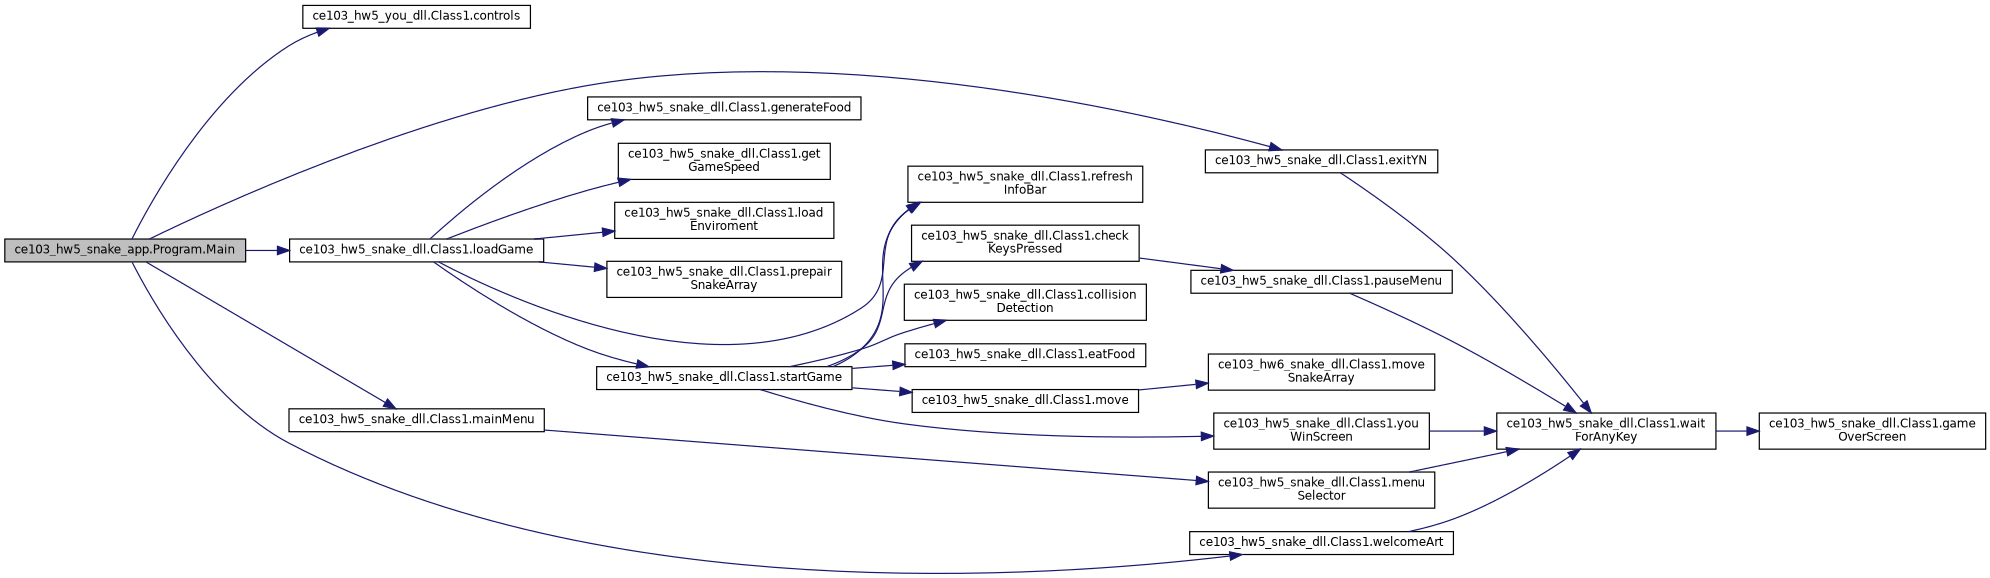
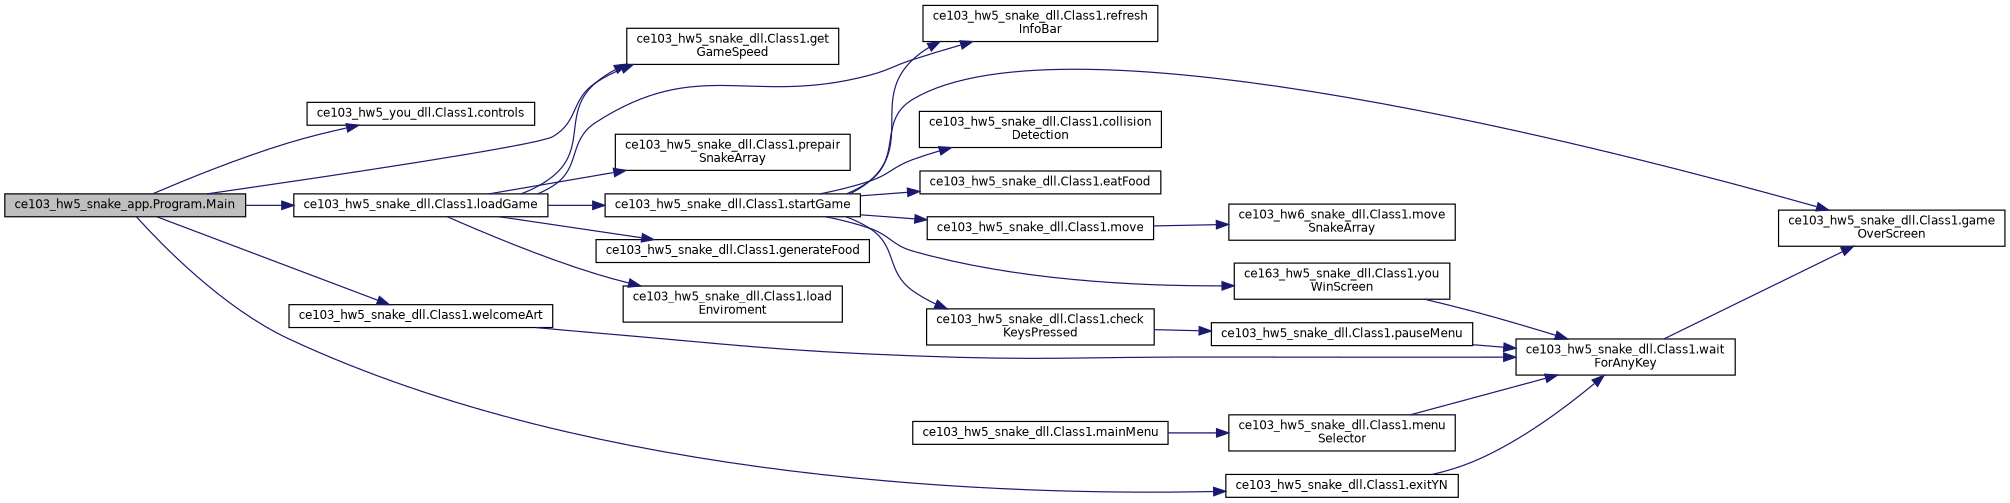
edge "ce103_hw5_snake_dll.Class1.startGame" -> "ce103_hw5_snake_dll.Class1.game OverScreen": added
edge "ce103_hw5_snake_app.Program.Main" -> "ce103_hw5_snake_dll.Class1.mainMenu": now "ce103_hw5_snake_app.Program.Main" -> "ce103_hw5_snake_dll.Class1.get GameSpeed"
node "ce103_hw5_snake_dll.Class1.you WinScreen": label "ce103_hw5_snake_dll.Class1.you WinScreen" -> "ce163_hw5_snake_dll.Class1.you WinScreen"
